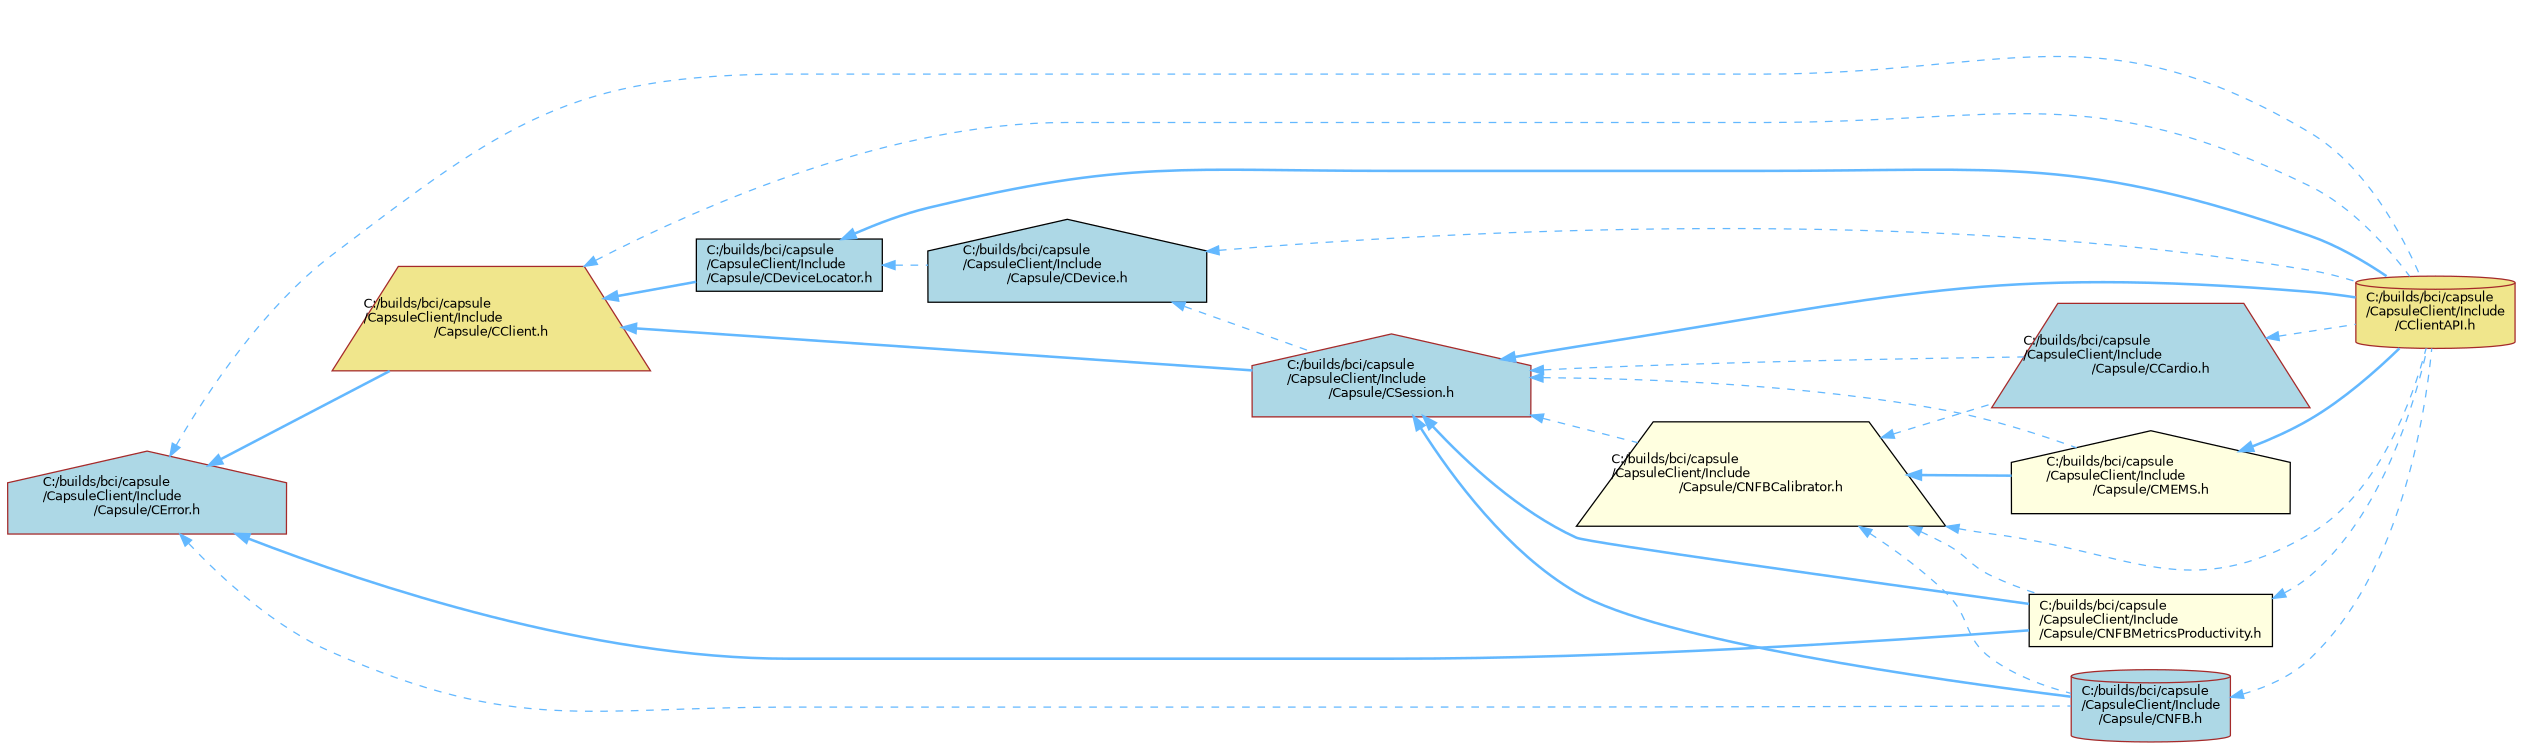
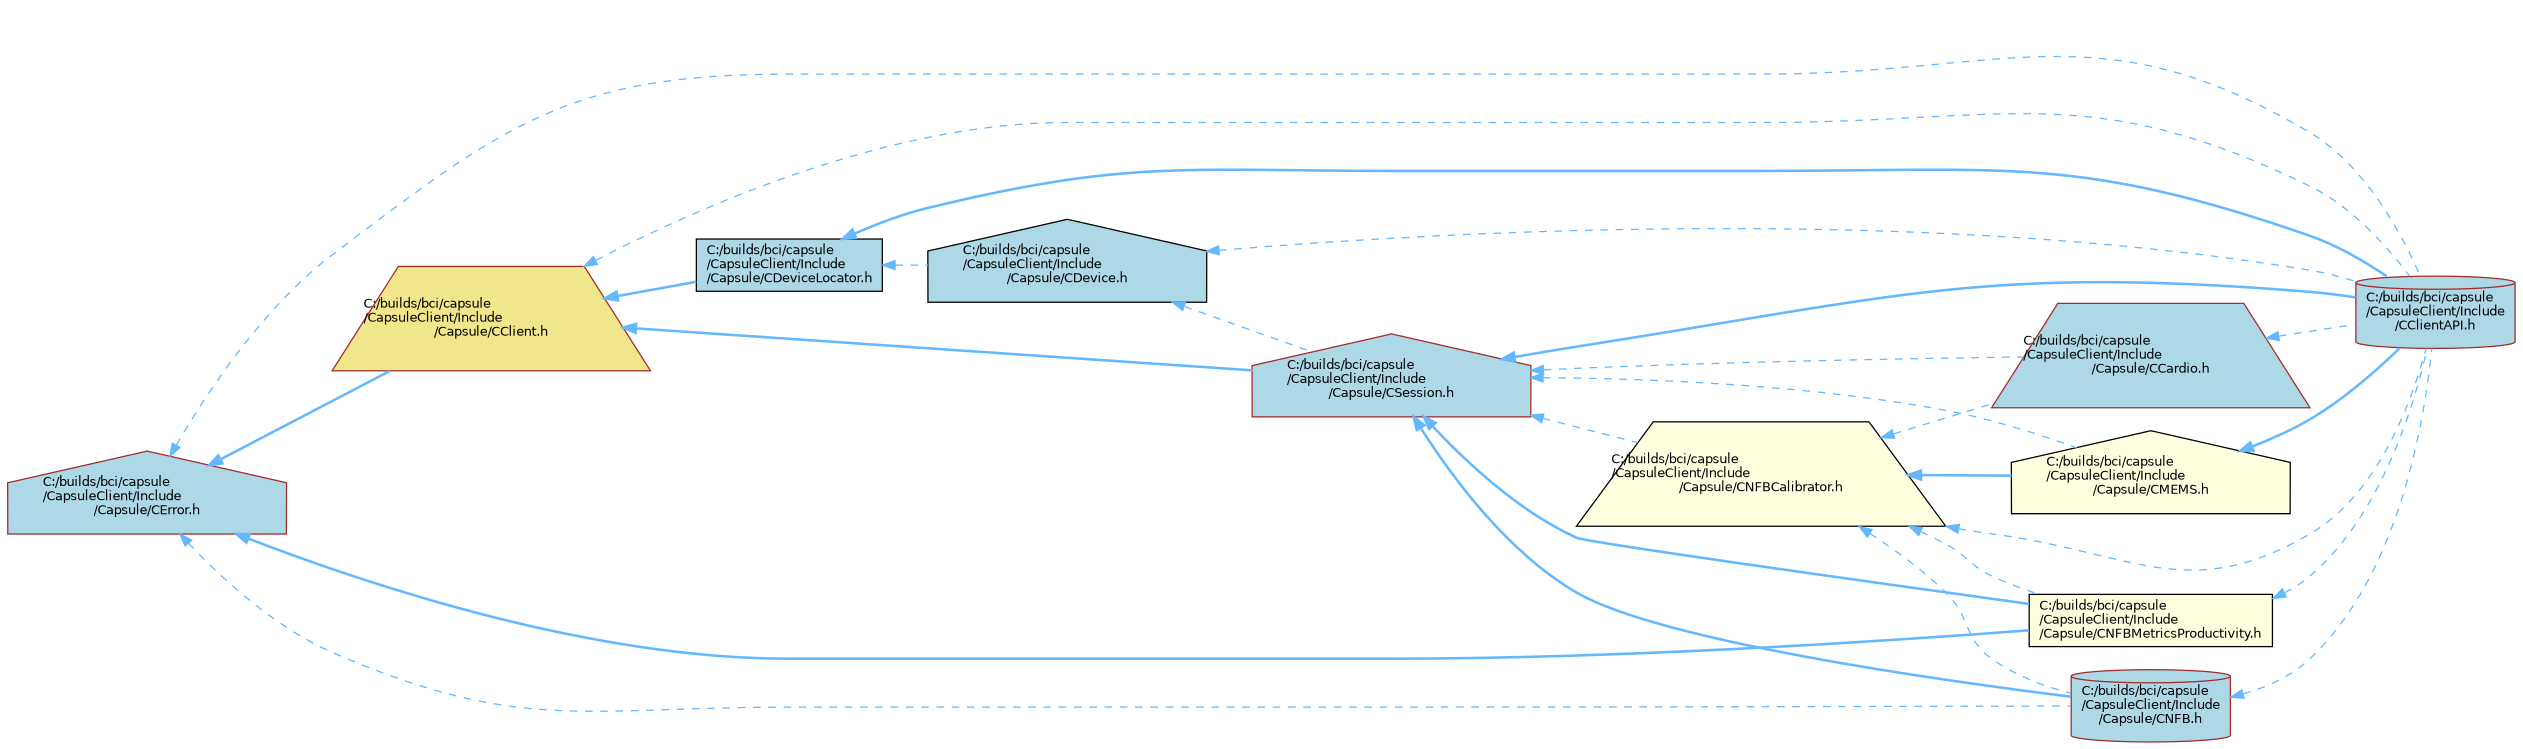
node "C:/builds/bci/capsule /CapsuleClient/Include /CClientAPI.h": fillcolor khaki -> lightblue
